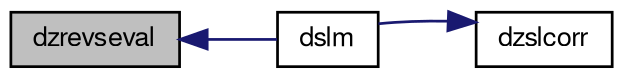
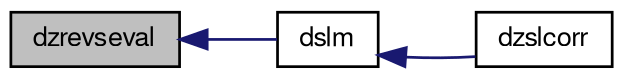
edge "dslm" -> "dzslcorr": reversed
